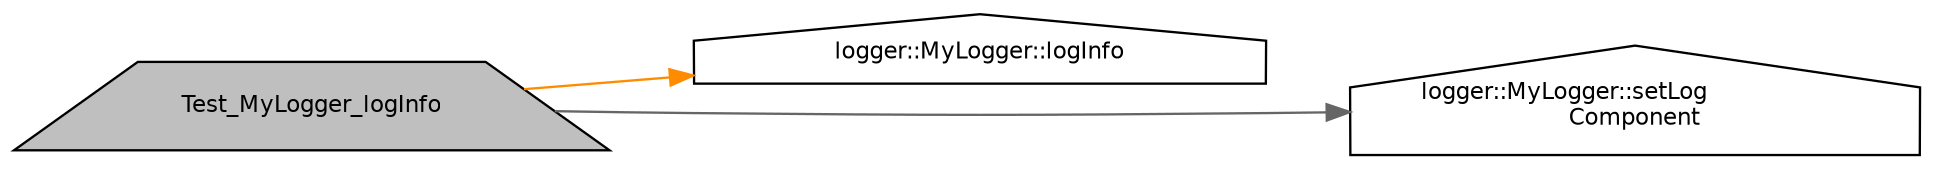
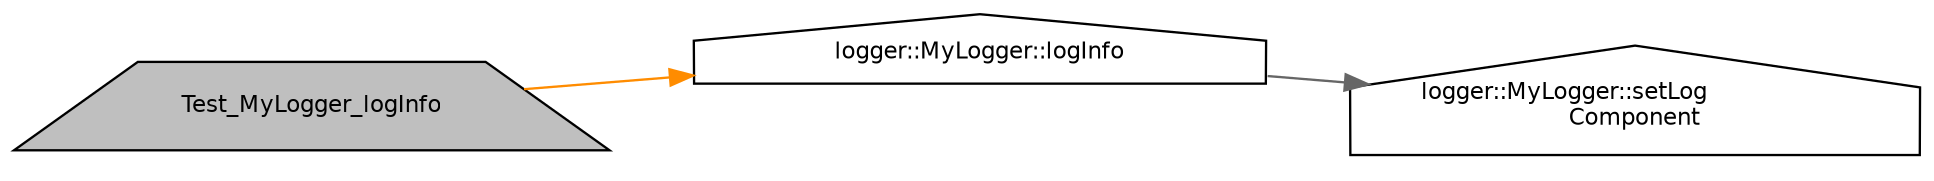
edge "Test_MyLogger_logInfo" -> "logger::MyLogger::setLog Component": now "logger::MyLogger::logInfo" -> "logger::MyLogger::setLog Component"
